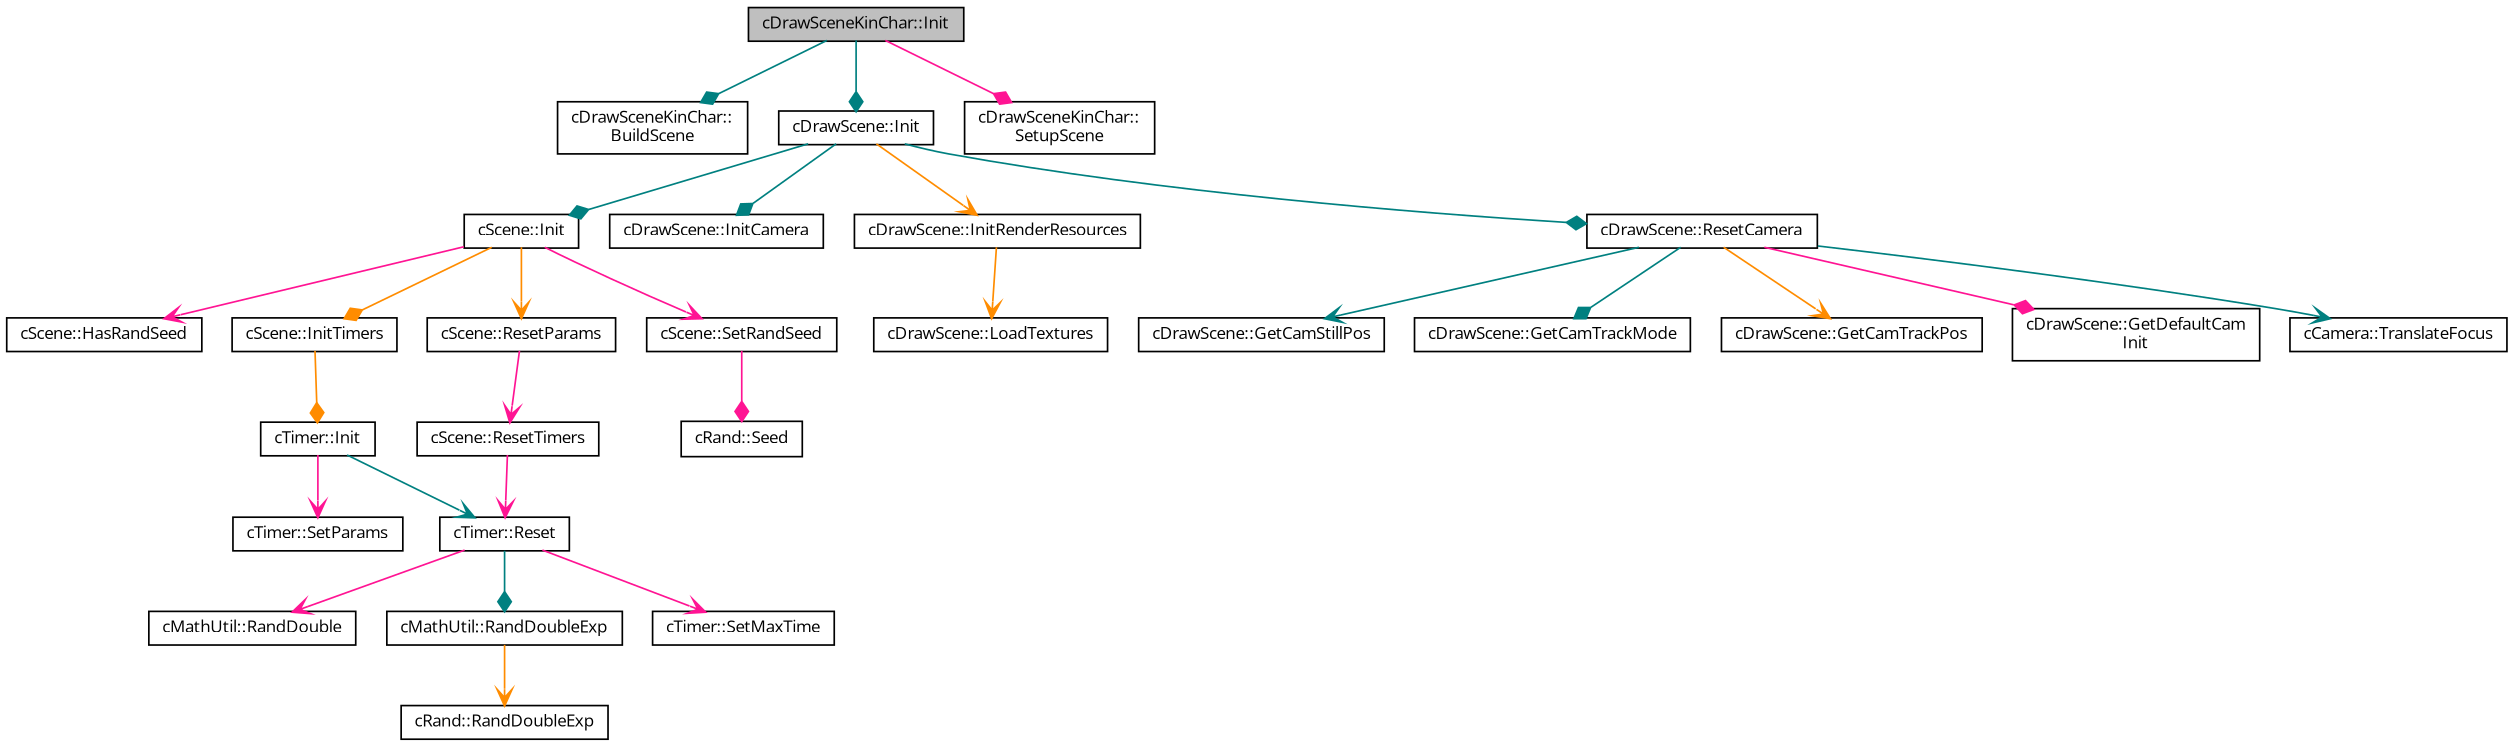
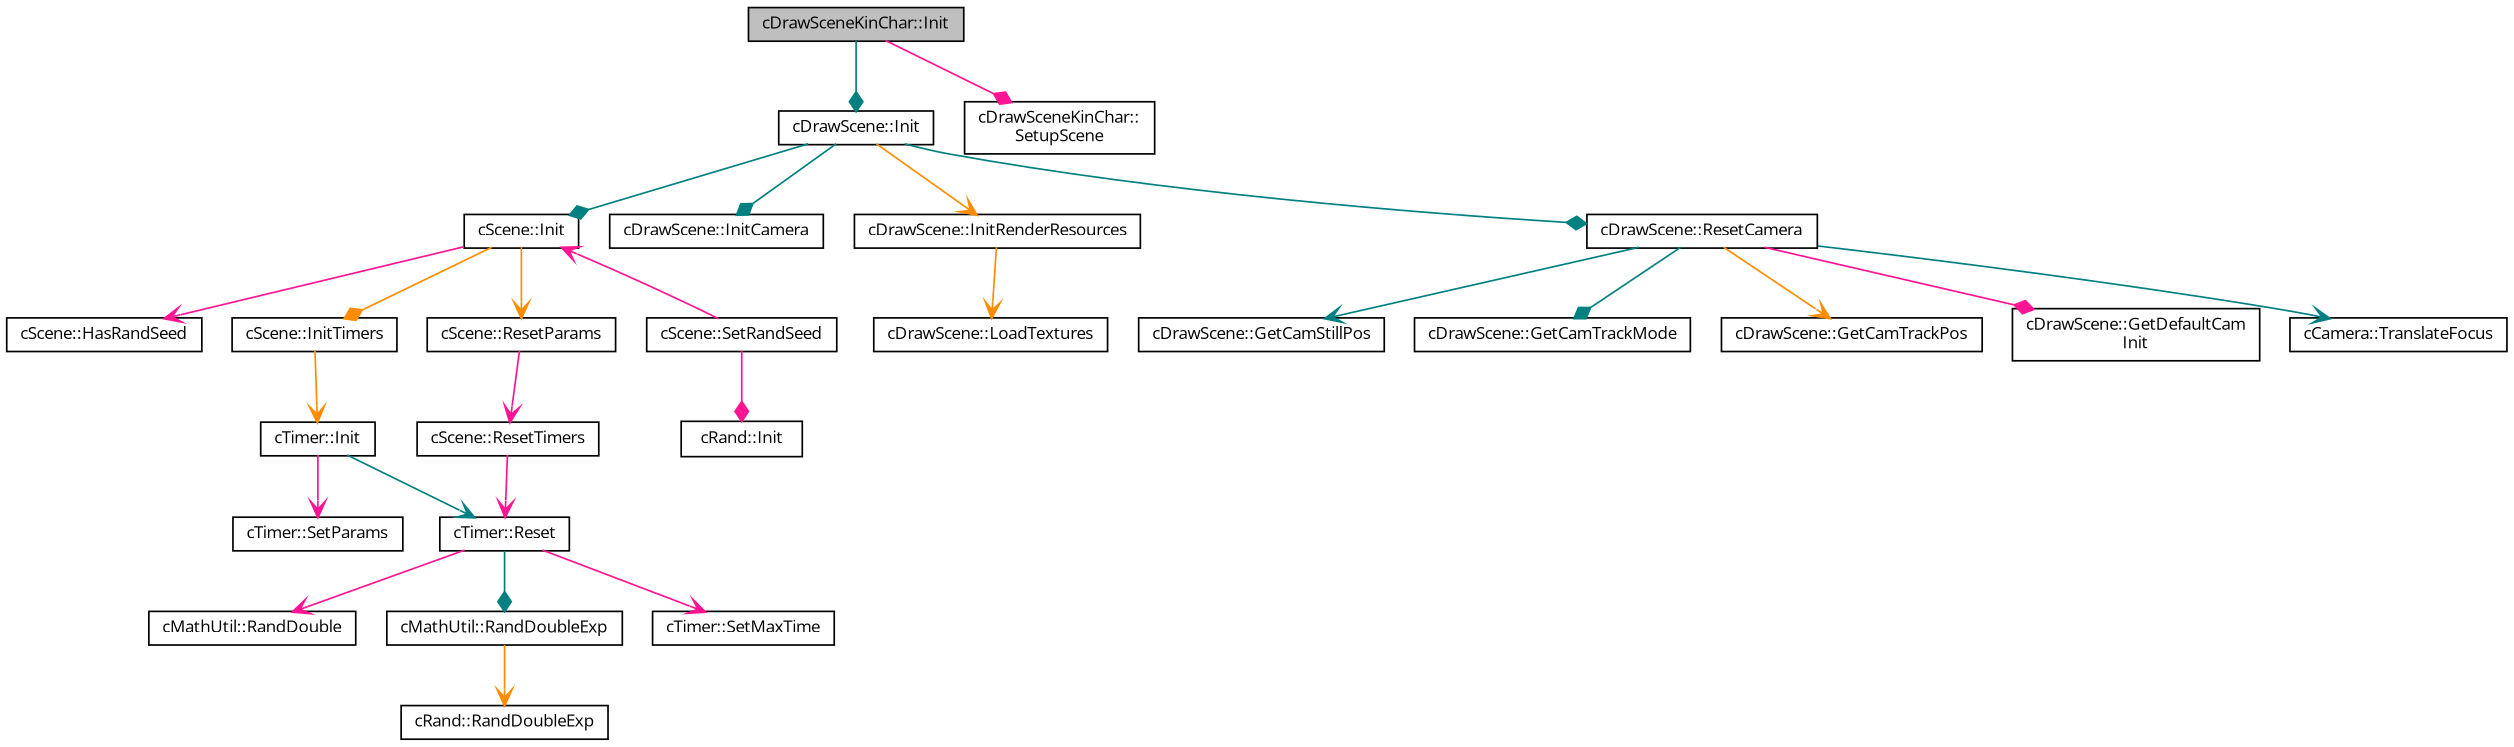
node "cDrawSceneKinChar:: BuildScene": removed
edge "cScene::Init" -> "cScene::SetRandSeed": reversed
edge "cScene::InitTimers" -> "cTimer::Init": arrowhead diamond -> vee
node "cRand::Seed": label "cRand::Seed" -> "cRand::Init"
